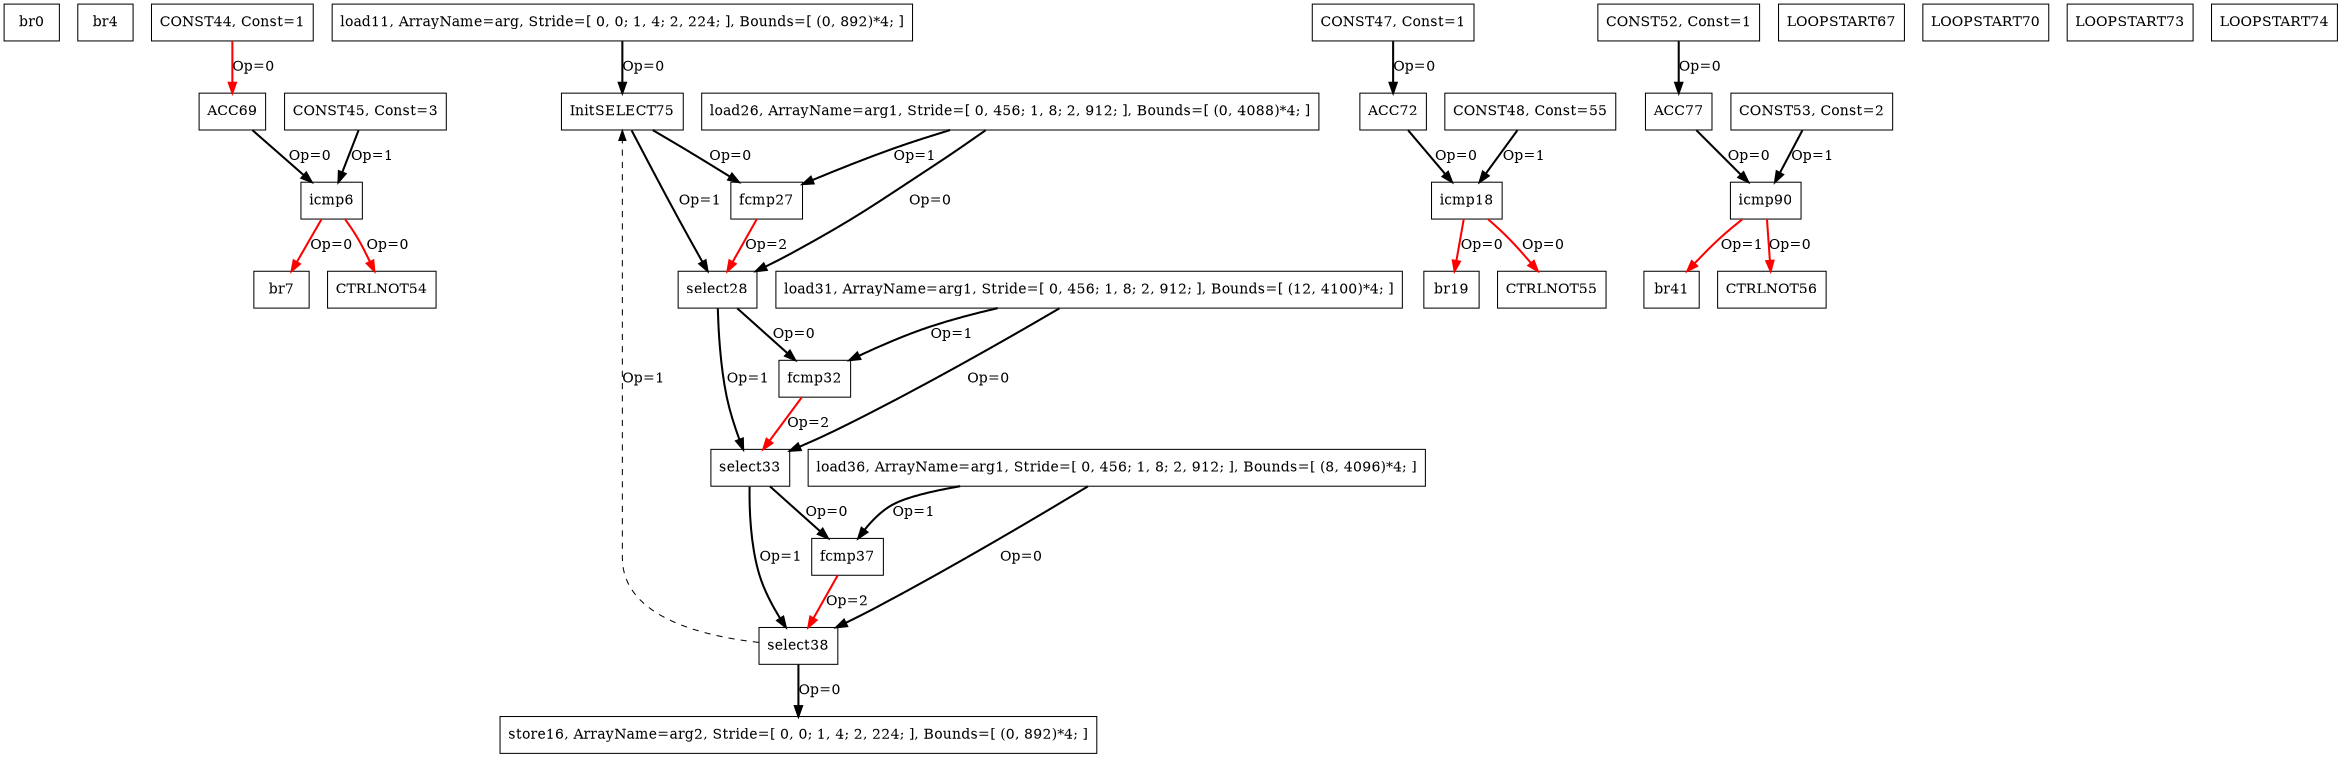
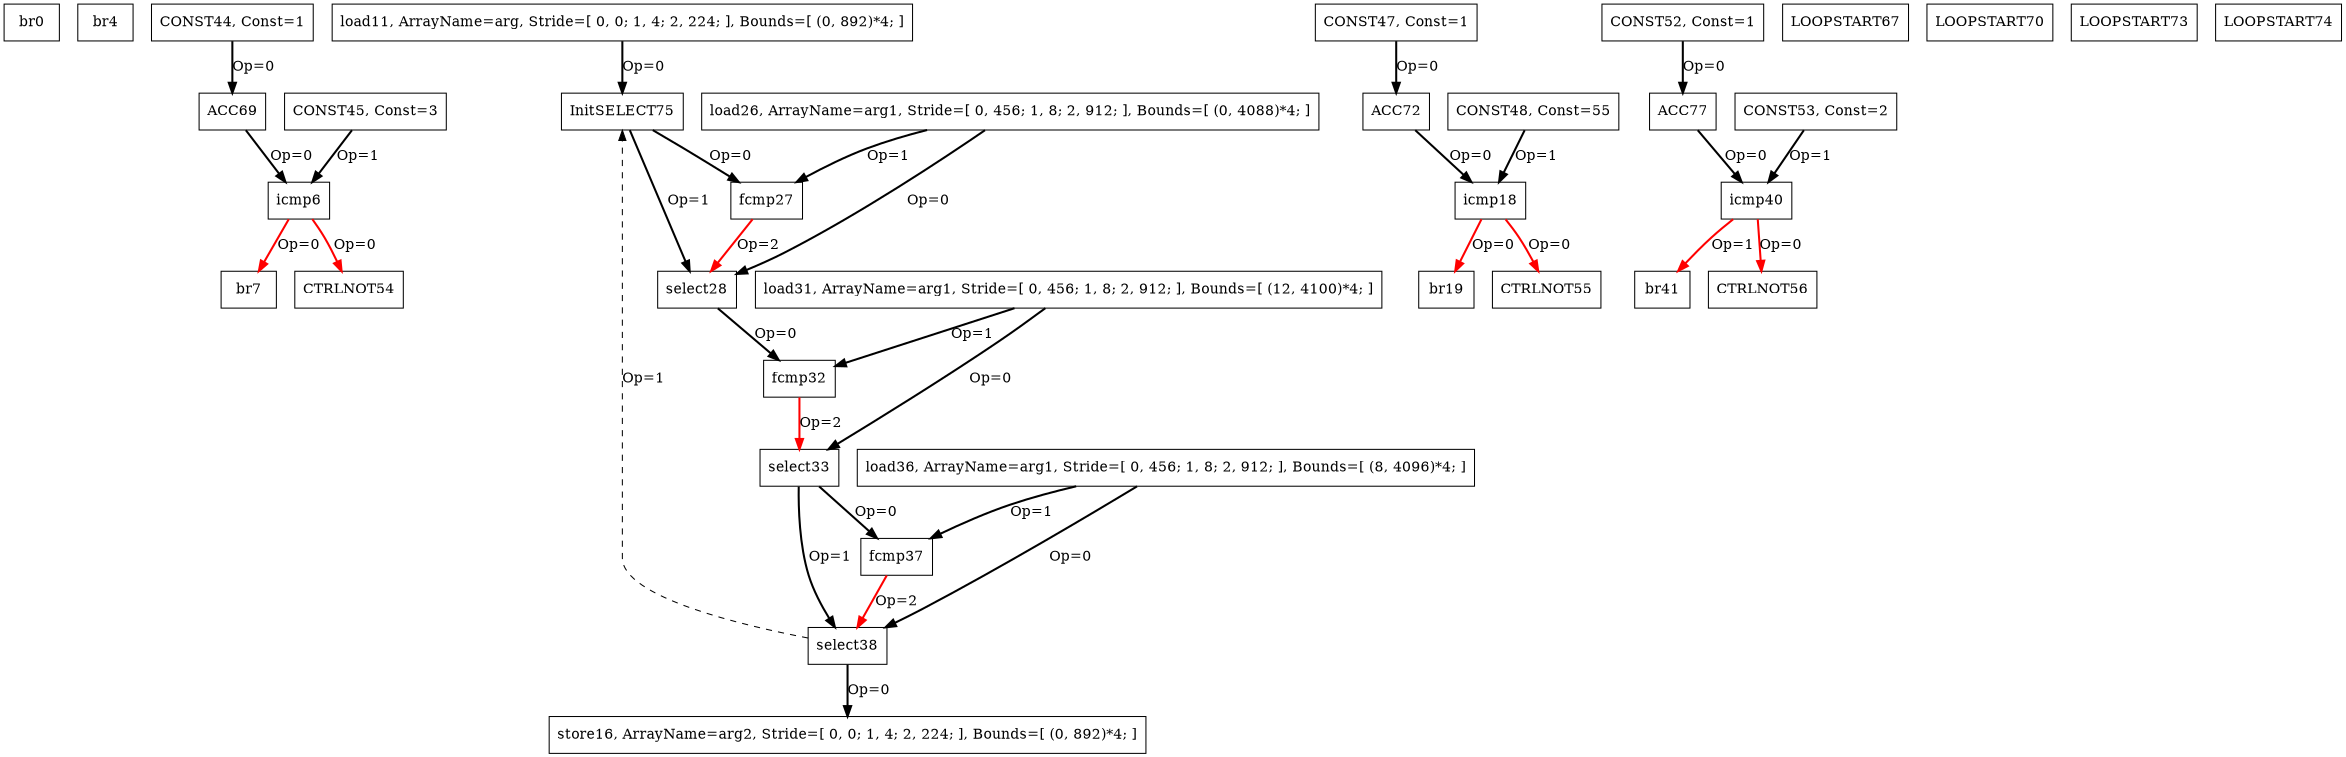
edge "CONST44, Const=1" -> "ACC69": color red -> black
node "icmp90": label "icmp90" -> "icmp40"
edge "select28" -> "select33": removed, label "Op=1"
